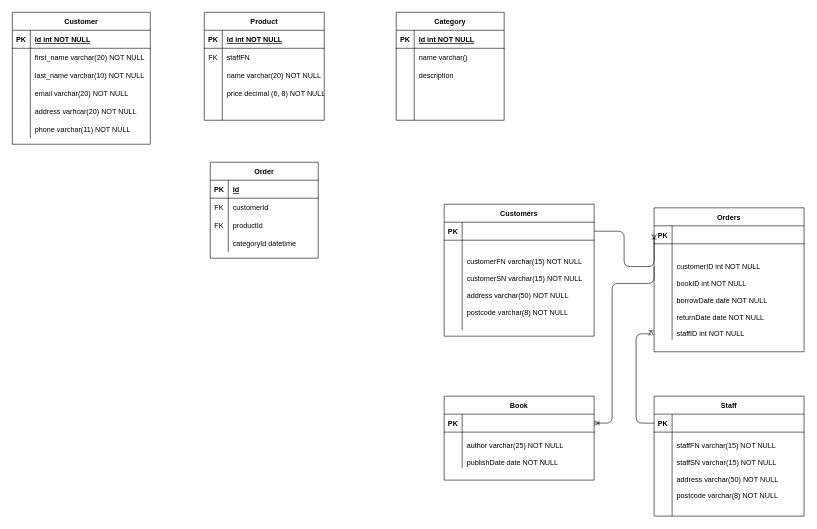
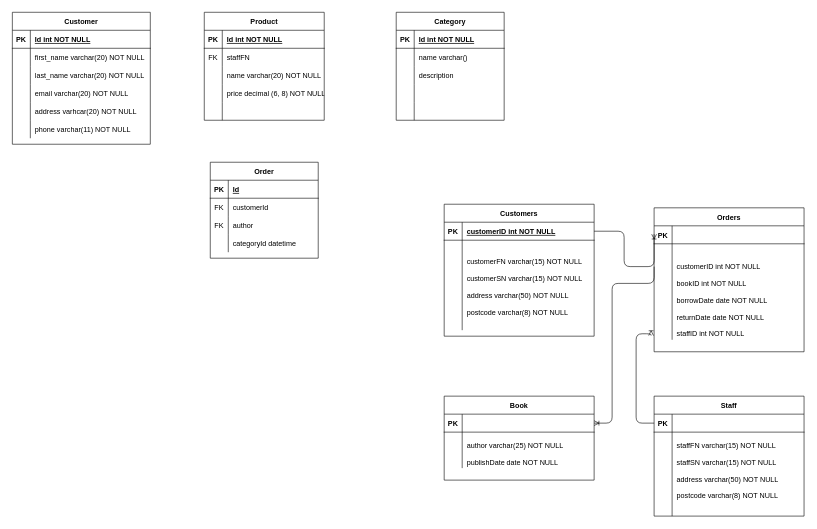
node "last_name varchar(10) NOT NULL": label "last_name varchar(10) NOT NULL" -> "last_name varchar(20) NOT NULL"
node "productId": label "productId" -> "author"
node "customerID int NOT NULL": added
